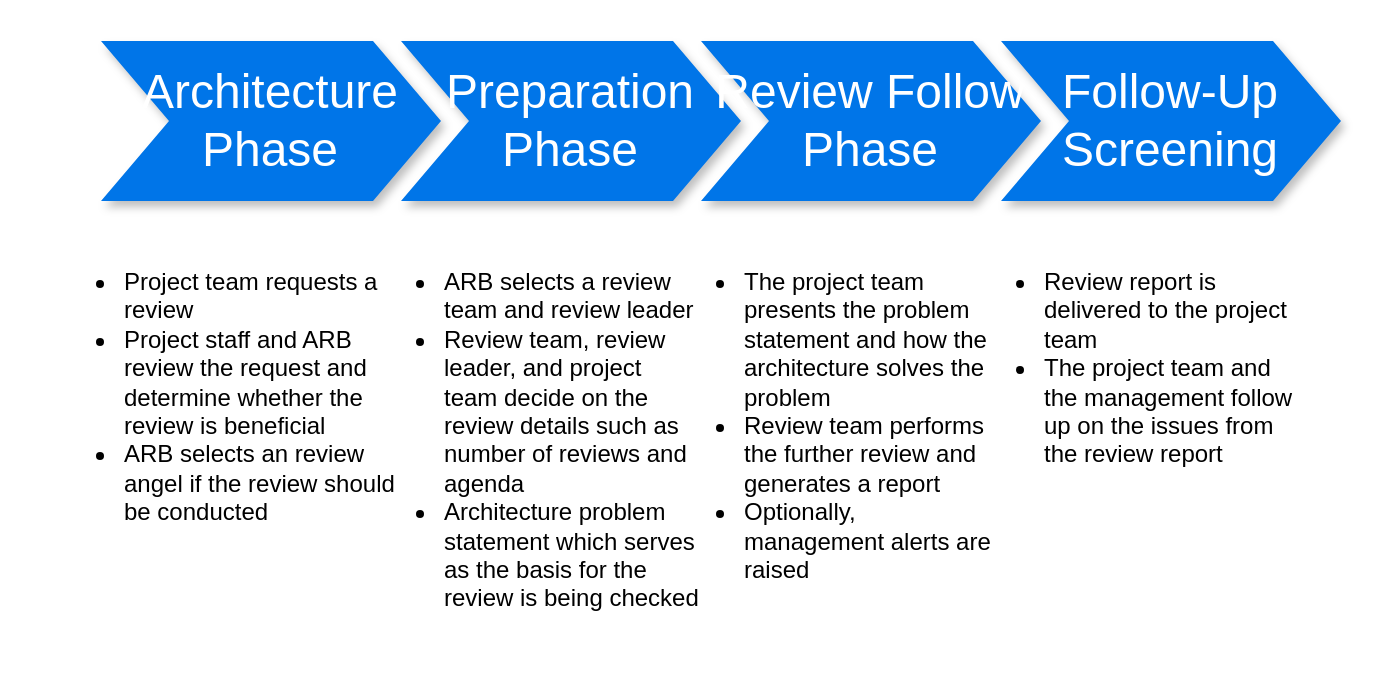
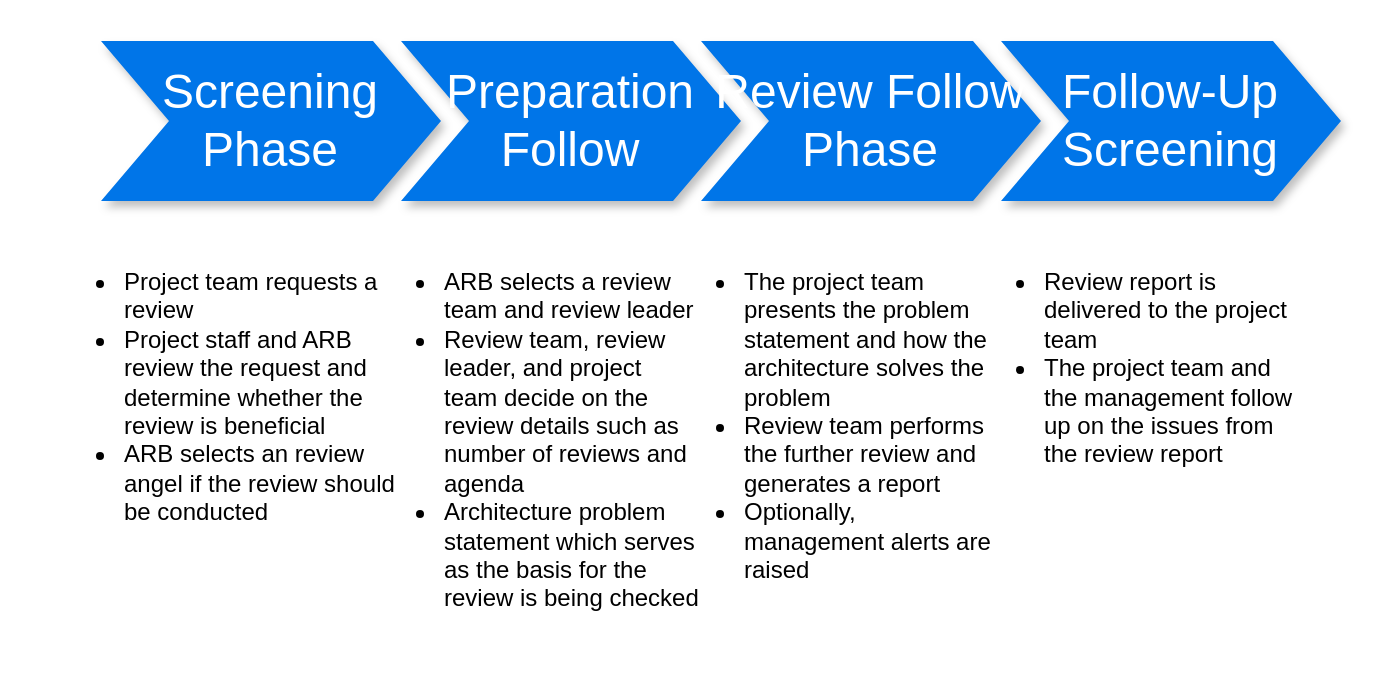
node "Architecture Phase": label "Architecture Phase" -> "Screening Phase"
node "PreparationPhase": label "PreparationPhase" -> "PreparationFollow"
